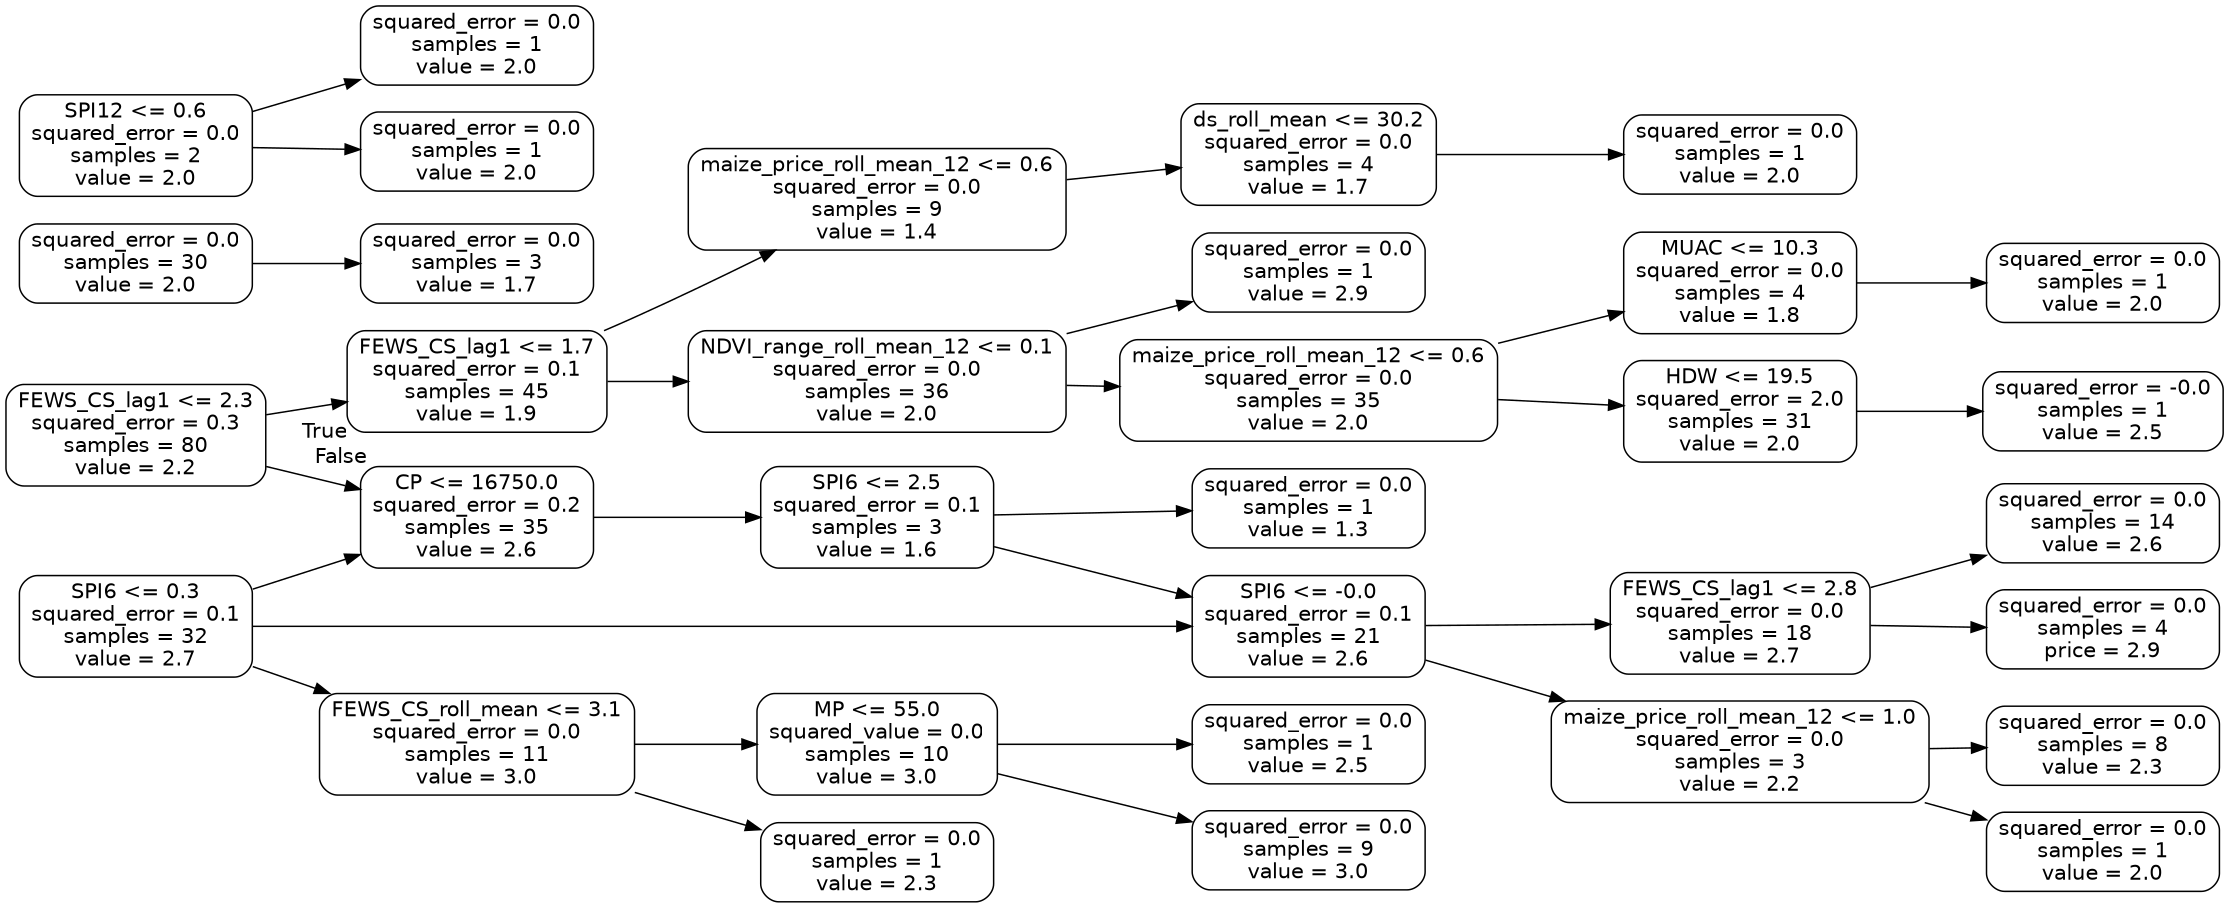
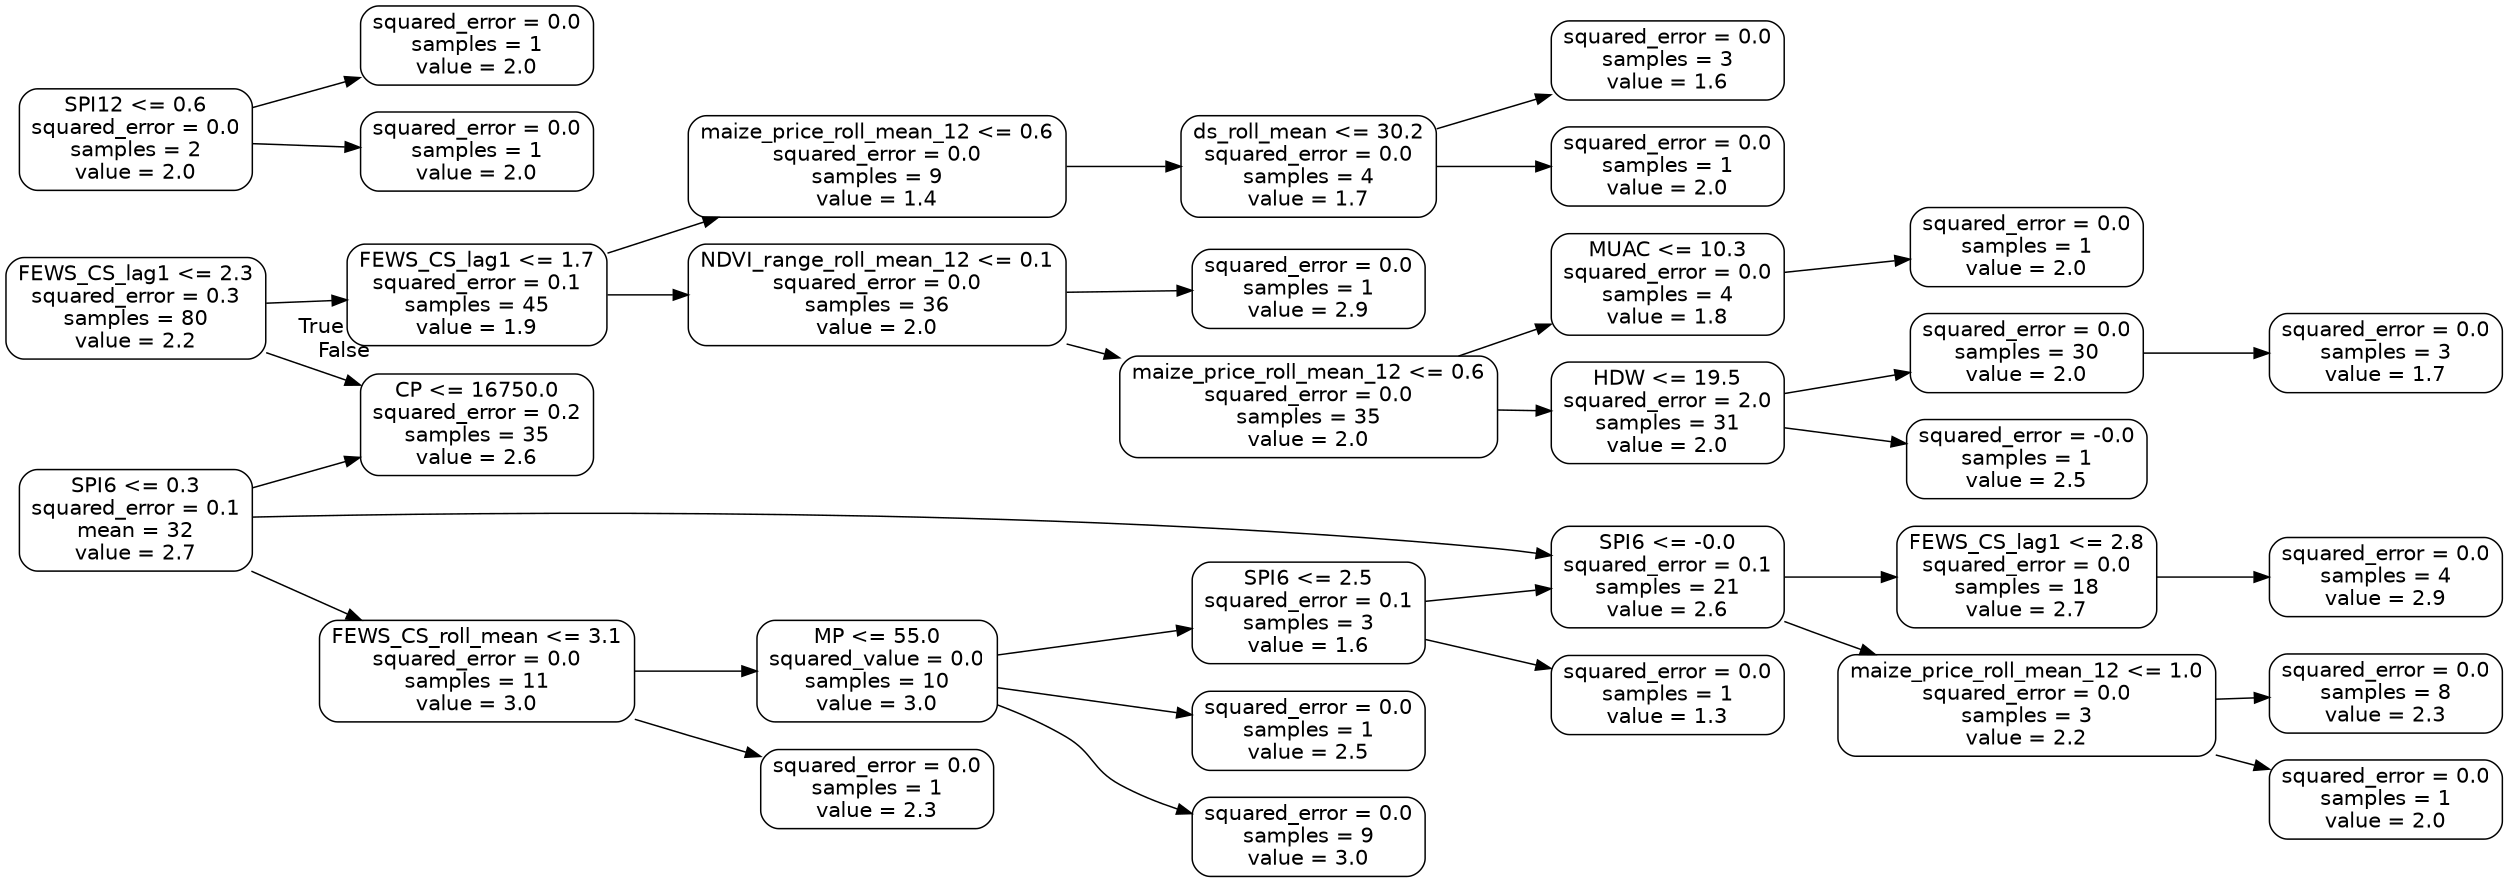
node "squared_error = 0.0 samples = 3 value = 1.6": added
edge "HDW <= 19.5 squared_error = 2.0 samples = 31 value = 2.0" -> "squared_error = 0.0 samples = 30 value = 2.0": added
edge "CP <= 16750.0 squared_error = 0.2 samples = 35 value = 2.6" -> "SPI6 <= 2.5 squared_error = 0.1 samples = 3 value = 1.6": now "MP <= 55.0 squared_value = 0.0 samples = 10 value = 3.0" -> "SPI6 <= 2.5 squared_error = 0.1 samples = 3 value = 1.6"
node "squared_error = 0.0 samples = 14 value = 2.6": removed
node "SPI6 <= 0.3 squared_error = 0.1 samples = 32 value = 2.7": label "SPI6 <= 0.3 squared_error = 0.1 samples = 32 value = 2.7" -> "SPI6 <= 0.3 squared_error = 0.1 mean = 32 value = 2.7"
node "squared_error = 0.0 samples = 4 price = 2.9": label "squared_error = 0.0 samples = 4 price = 2.9" -> "squared_error = 0.0 samples = 4 value = 2.9"
